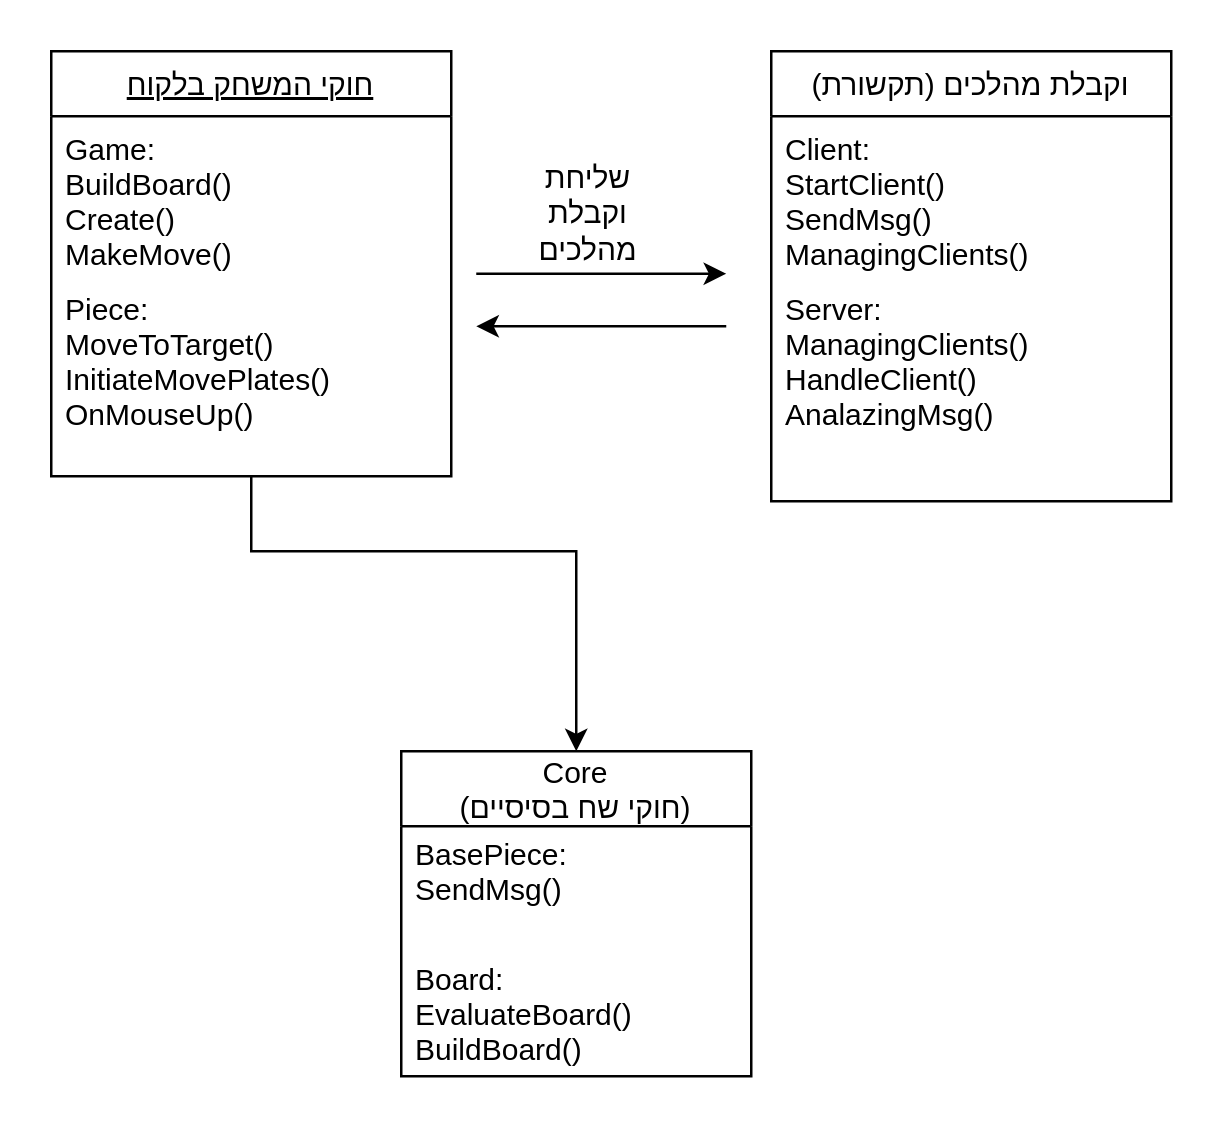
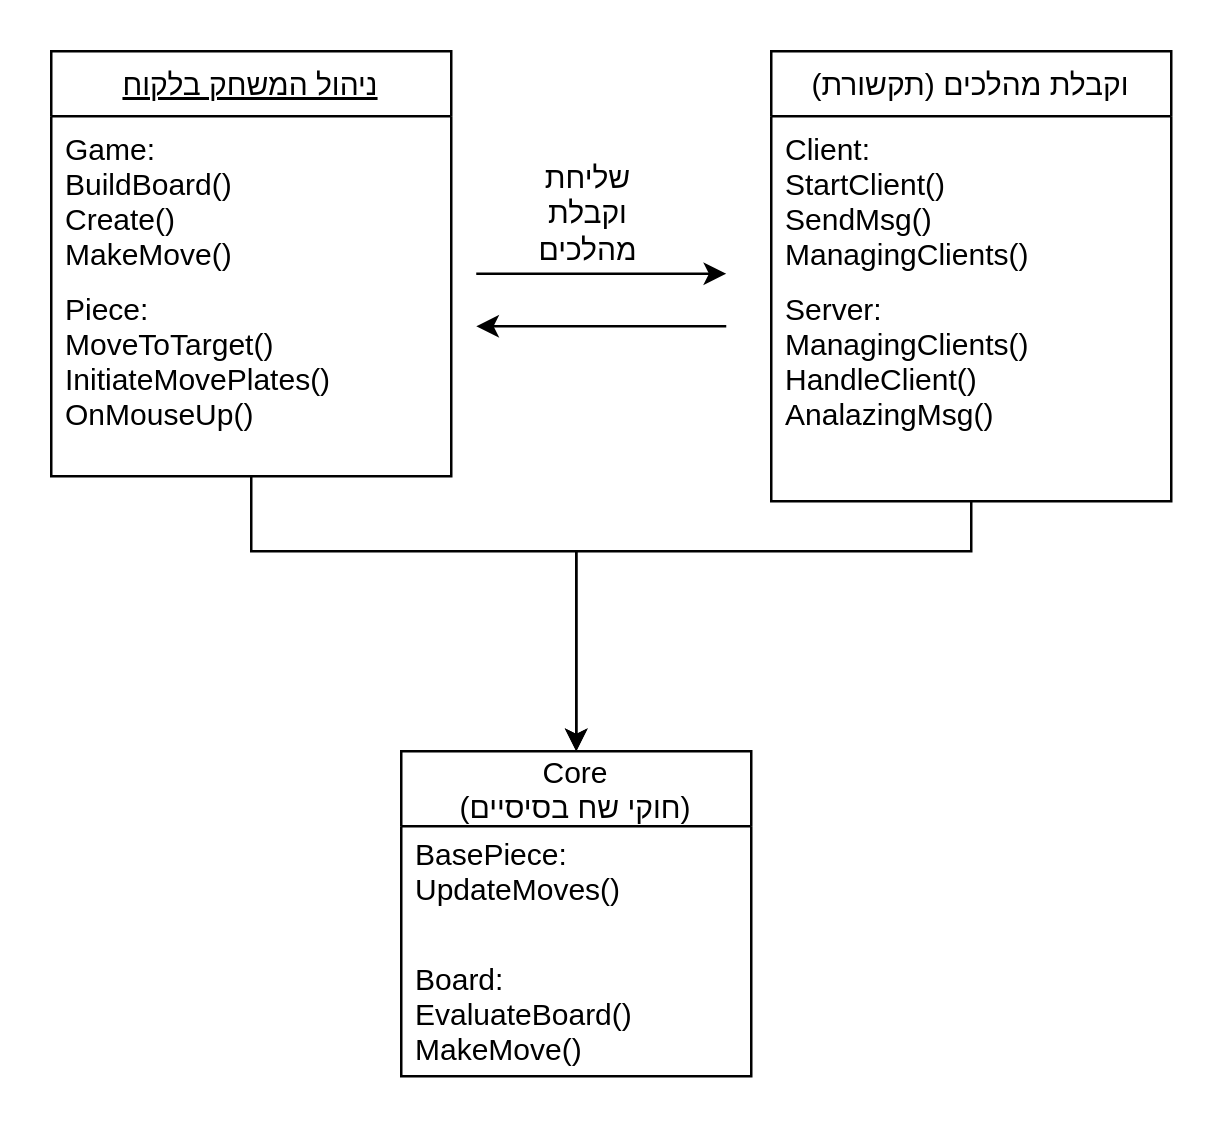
node "חוקי המשחק בלקוח": label "חוקי המשחק בלקוח" -> "ניהול המשחק בלקוח"
edge "וקבלת מהלכים (תקשורת)" -> "Core (חוקי שח בסיסיים)": added
node "BasePiece: SendMsg()": label "BasePiece: SendMsg()" -> "BasePiece: UpdateMoves()"
node "Board: EvaluateBoard() BuildBoard()": label "Board: EvaluateBoard() BuildBoard()" -> "Board: EvaluateBoard() MakeMove()"
